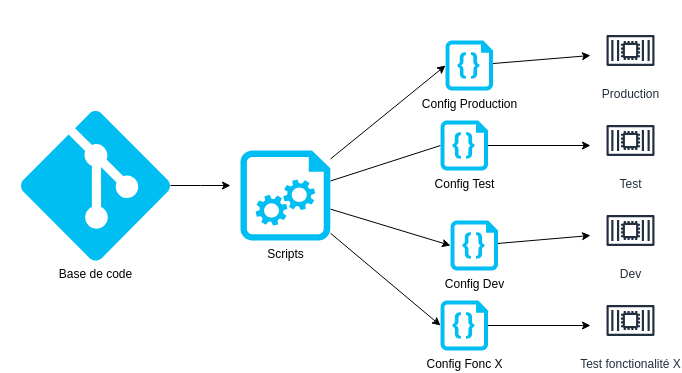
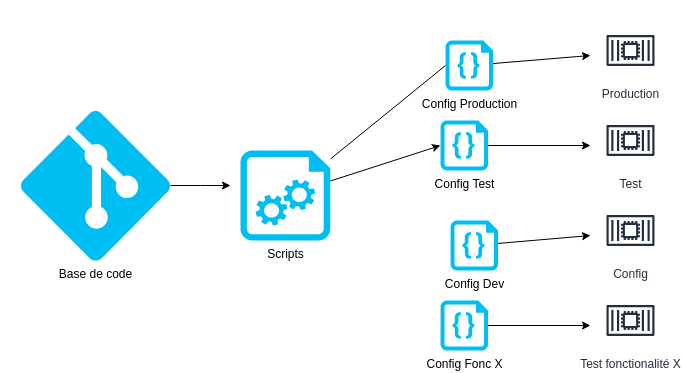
edge "Scripts" -> "Config Production": arrowhead classic -> none
edge "Config Test" -- "Scripts": arrowhead none -> classic
edge "Scripts" -> "Config Dev": removed
node "Dev": label "Dev" -> "Config"
edge "Scripts" -> "Config Fonc X": removed
